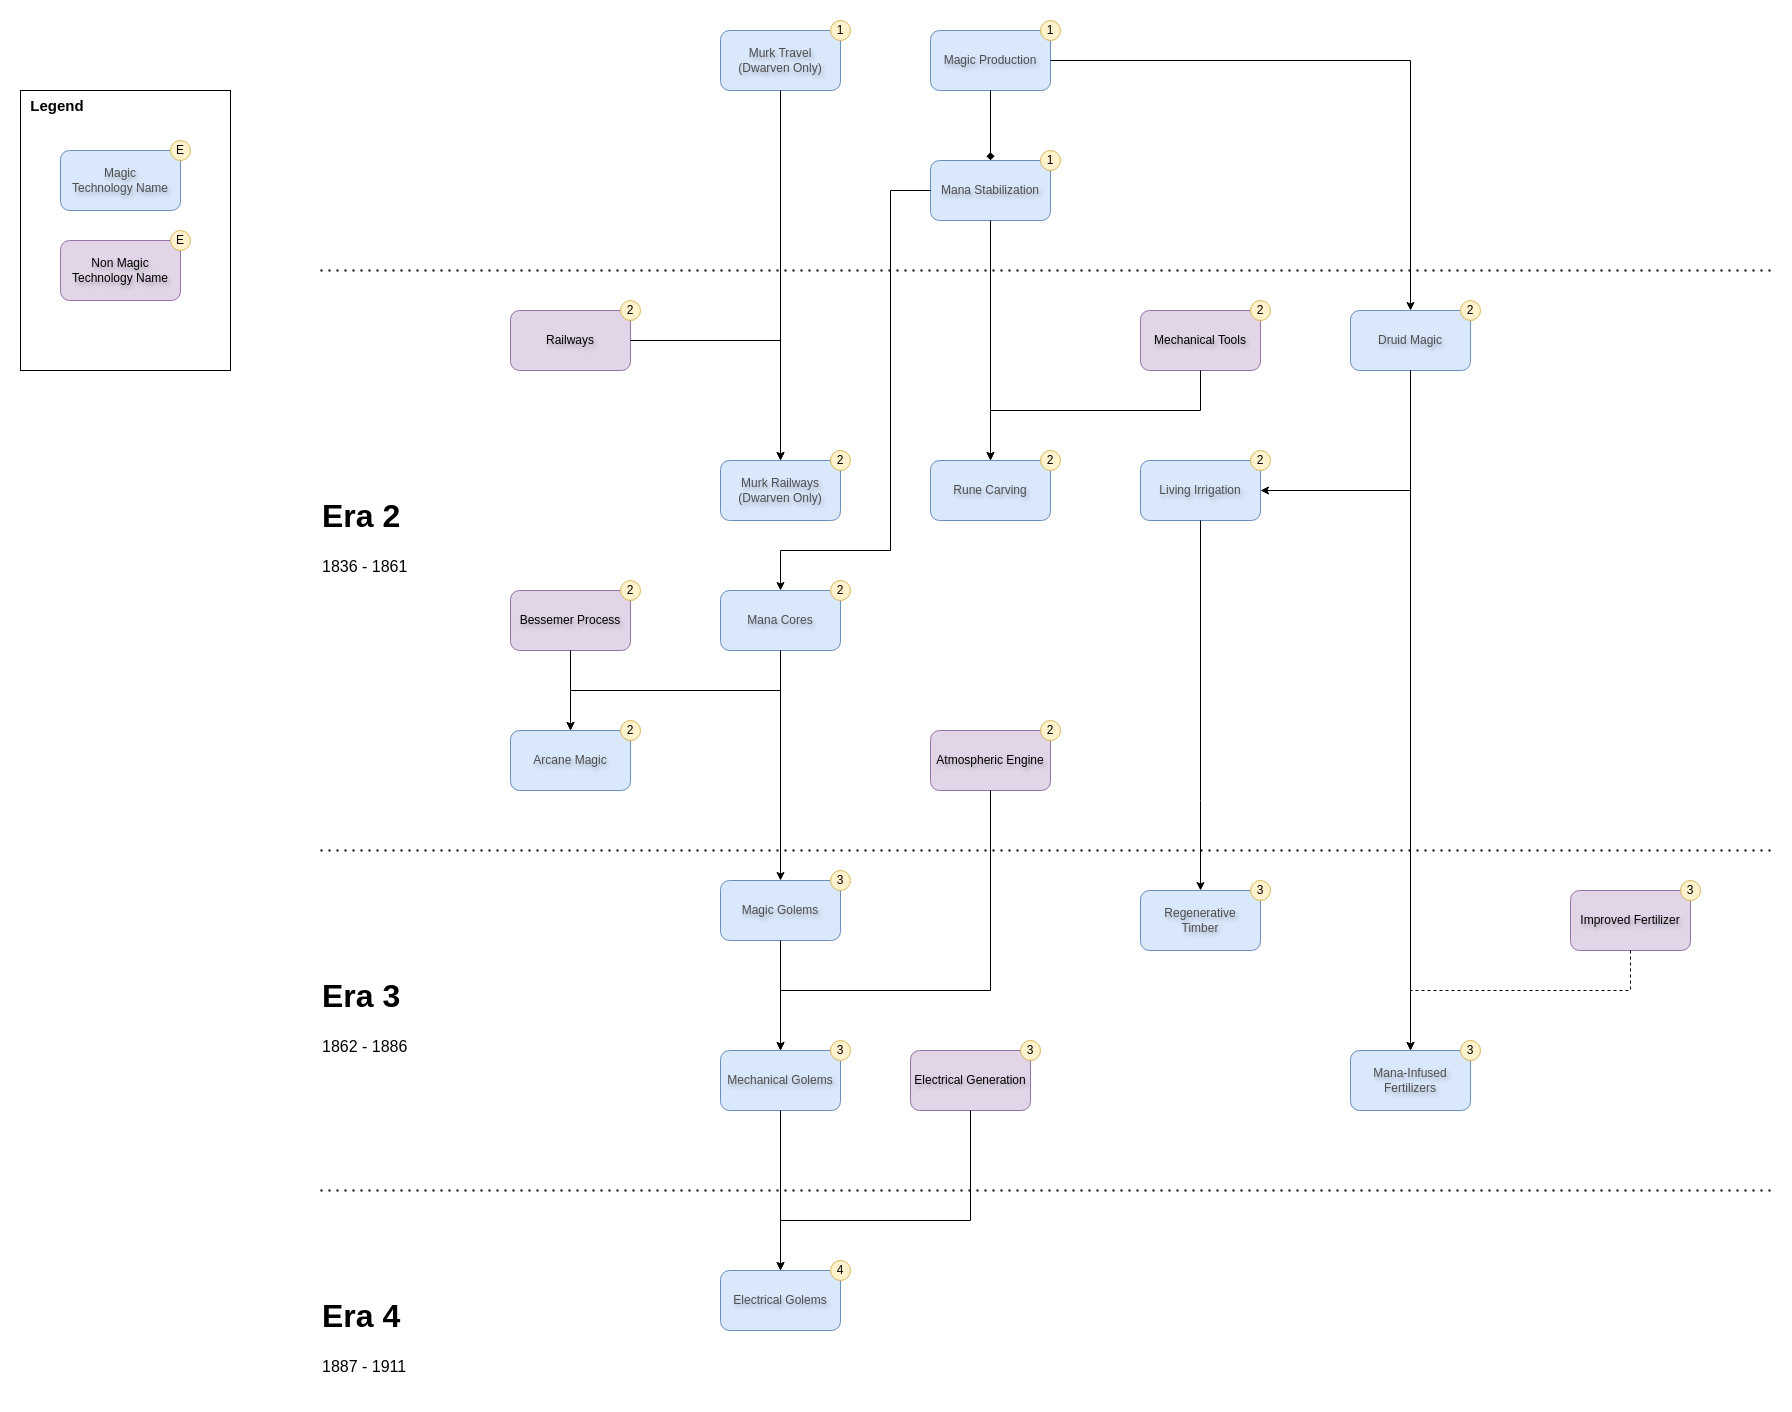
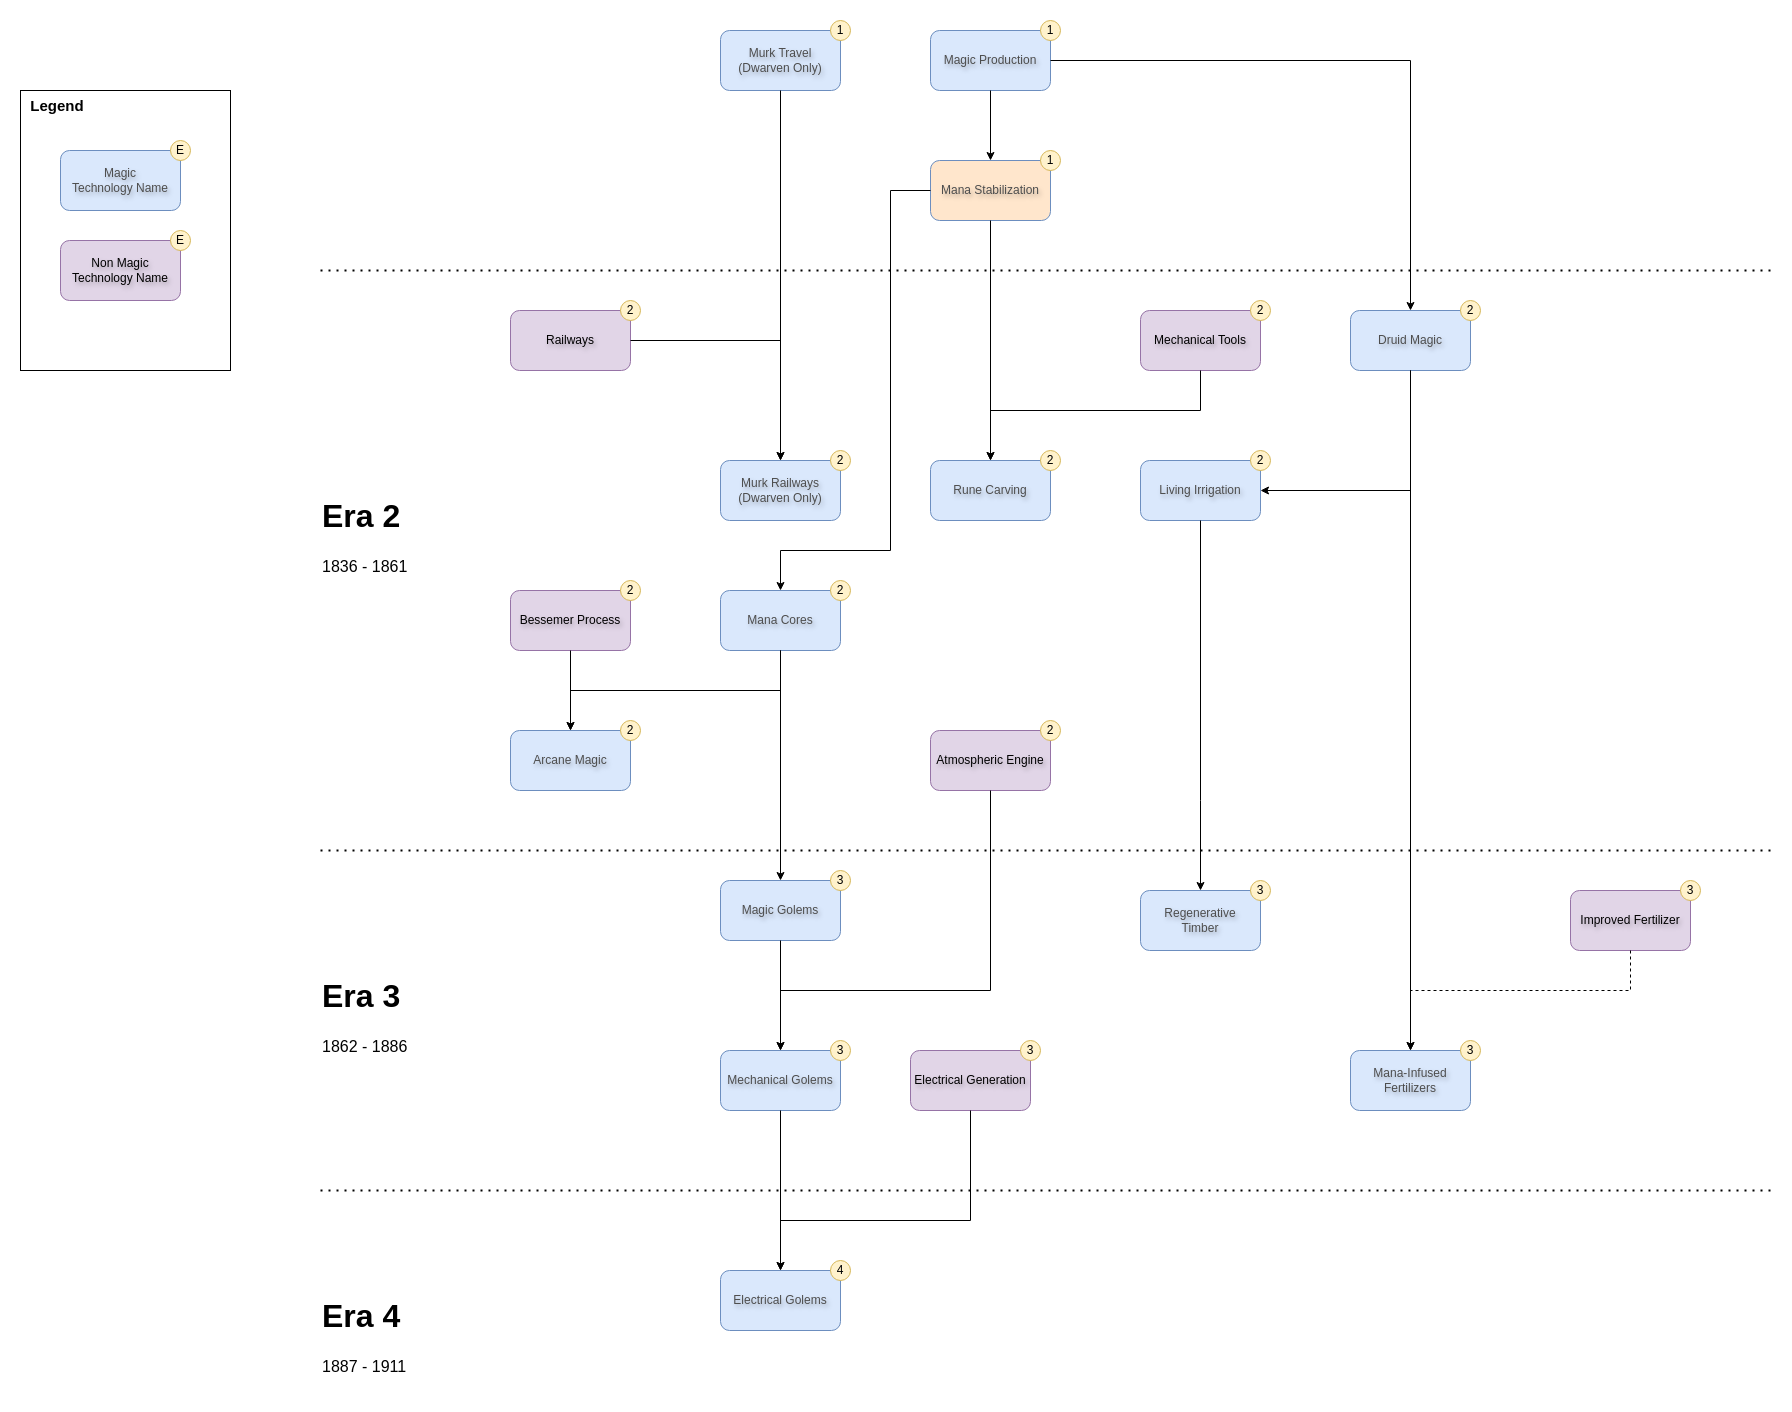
edge "Magic Production" -> "Mana Stabilization": arrowhead diamond -> classic
node "Mana Stabilization": fillcolor #dae8fc -> #ffe6cc
